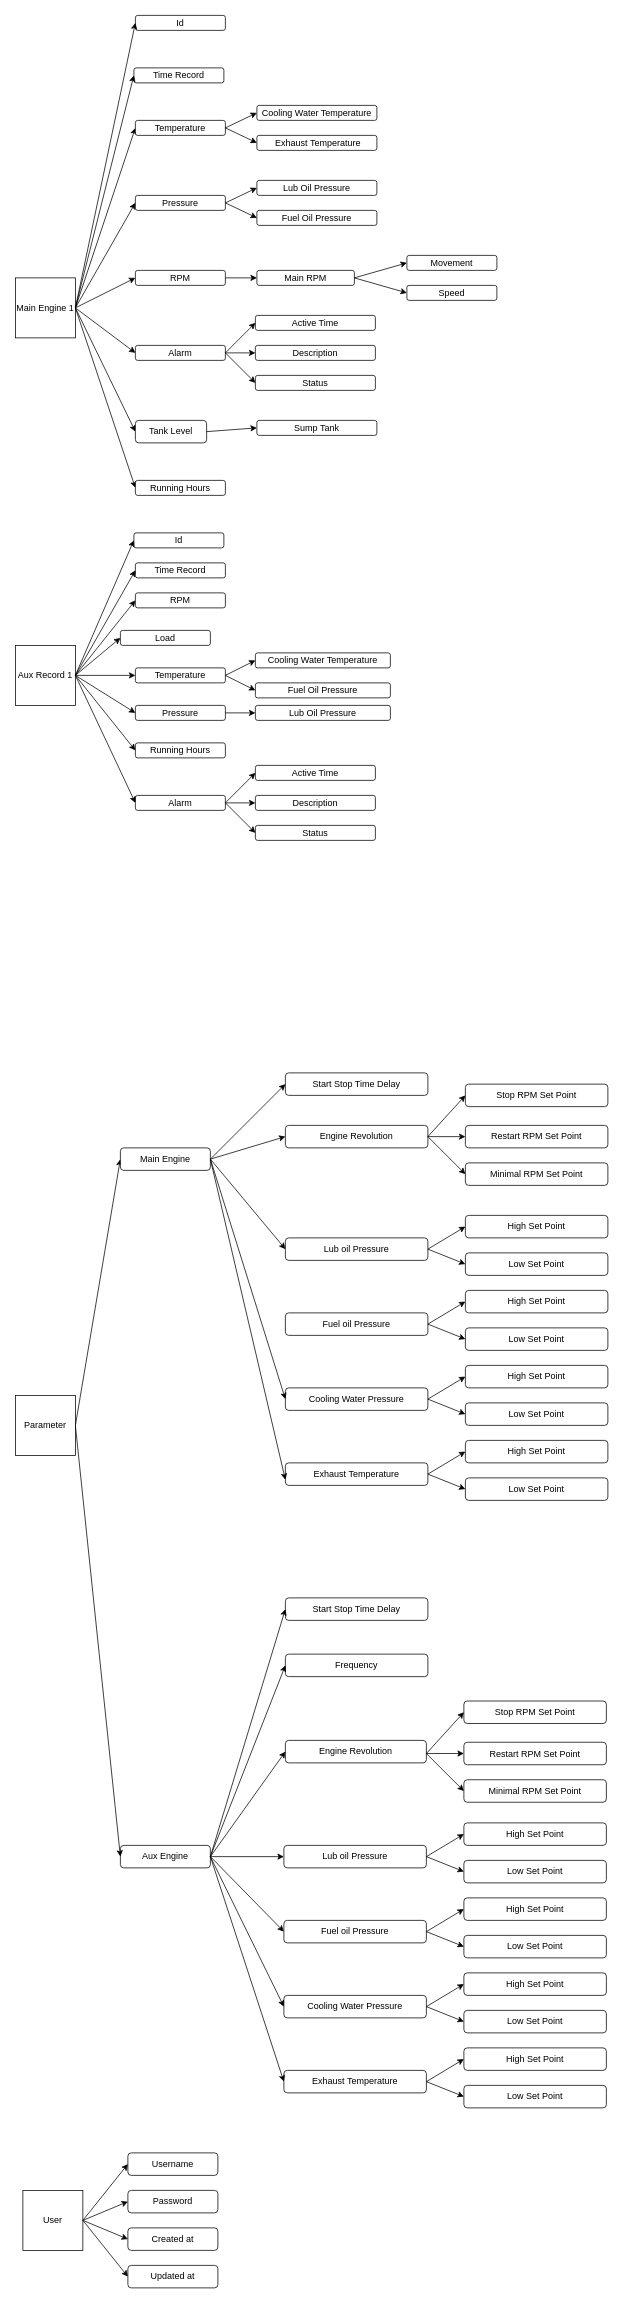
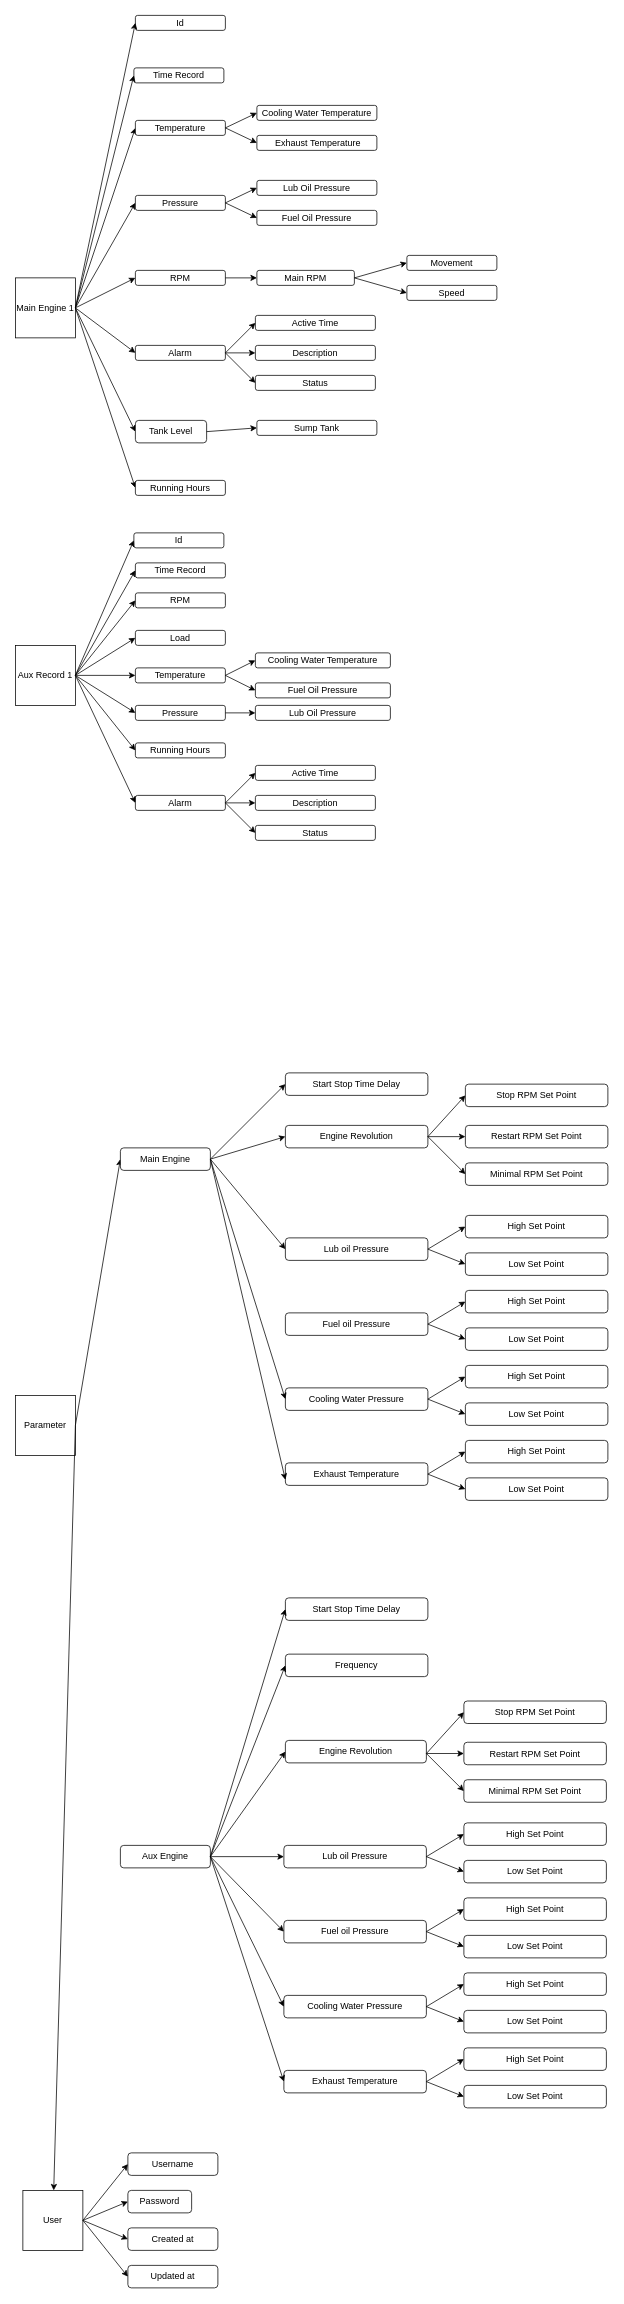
node "Load": moved (165, 638) -> (180, 638)
edge "Parameter" -> "Aux Engine": now "Parameter" -> "User"
node "Password": size 90x23 -> 64x23
